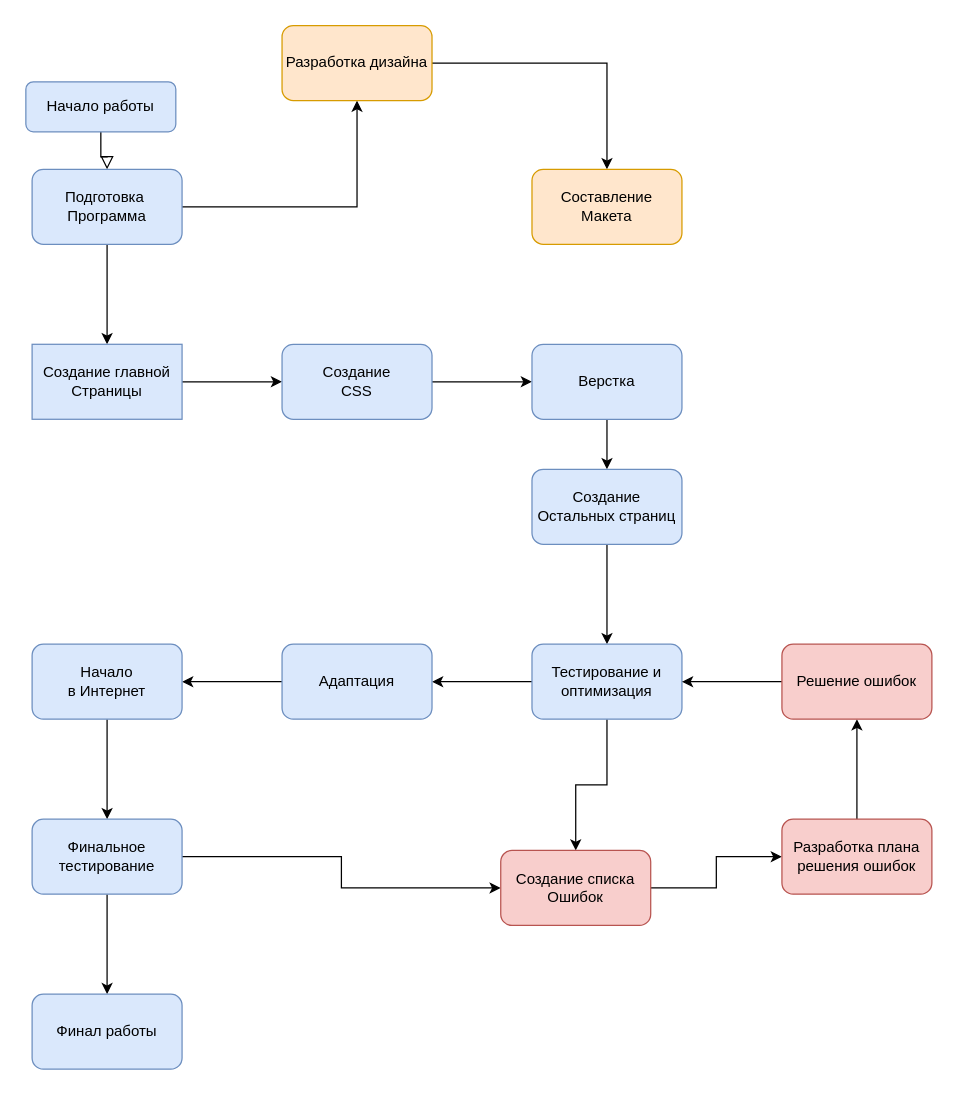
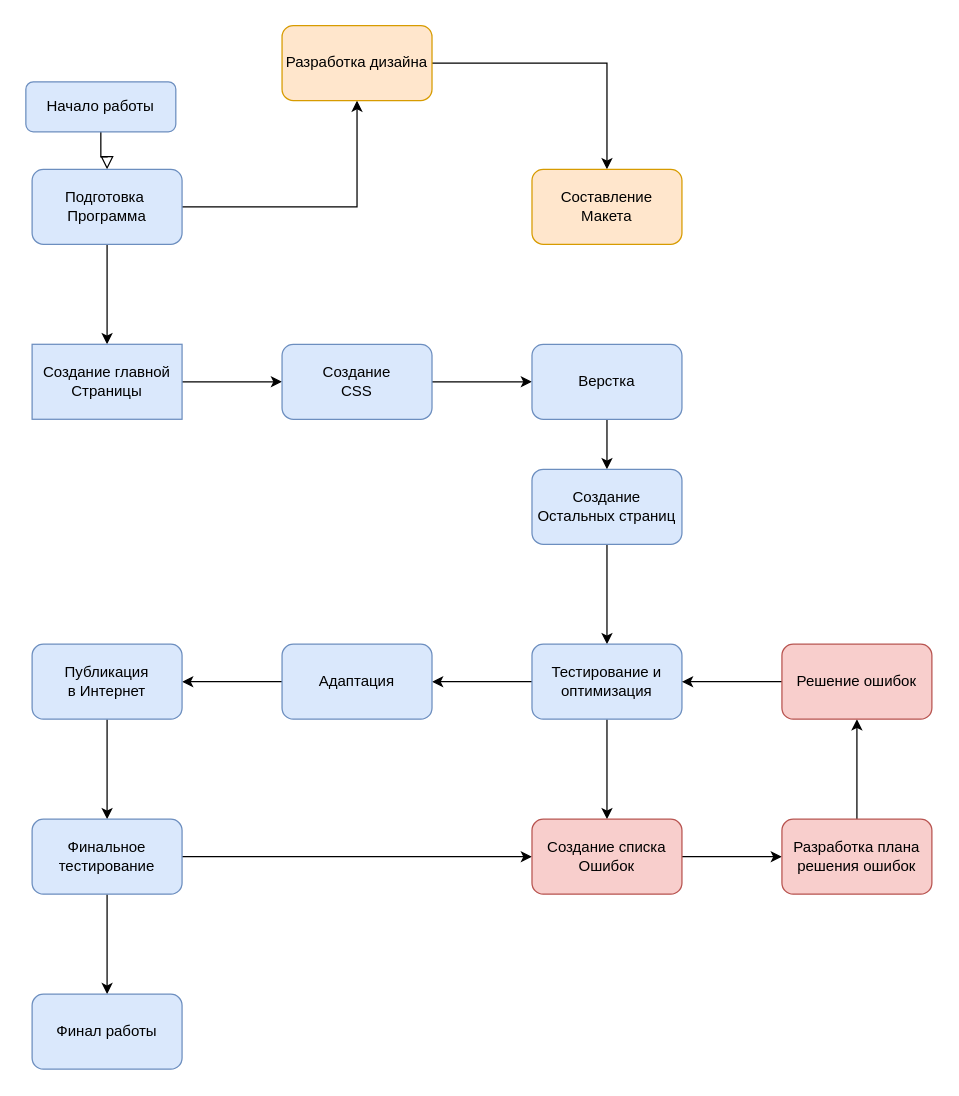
node "Начало в Интернет": label "Начало в Интернет" -> "Публикация в Интернет"
node "Создание списка Ошибок": moved (576, 888) -> (607, 857)
